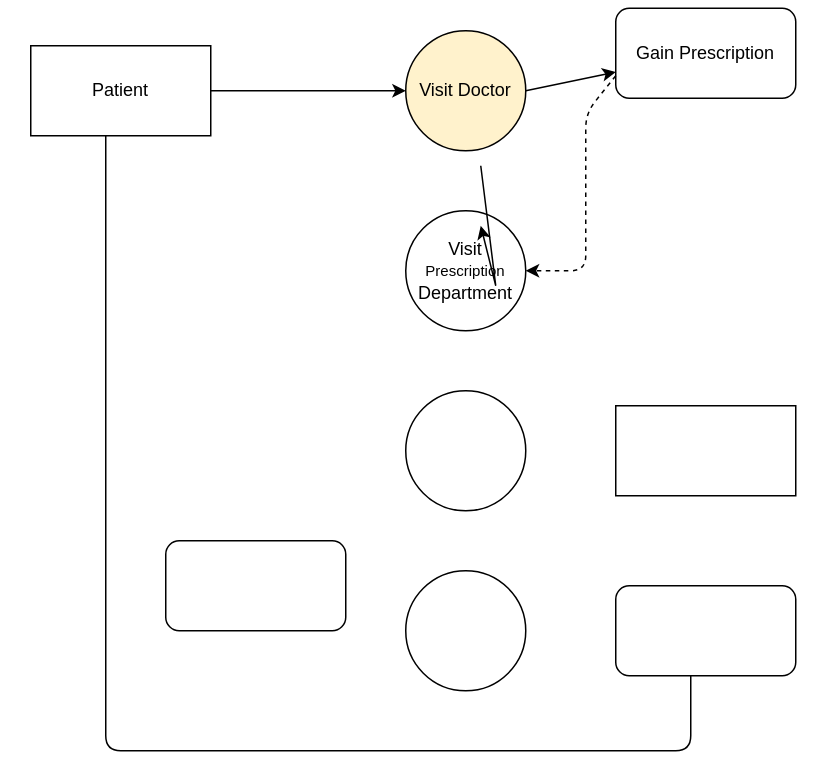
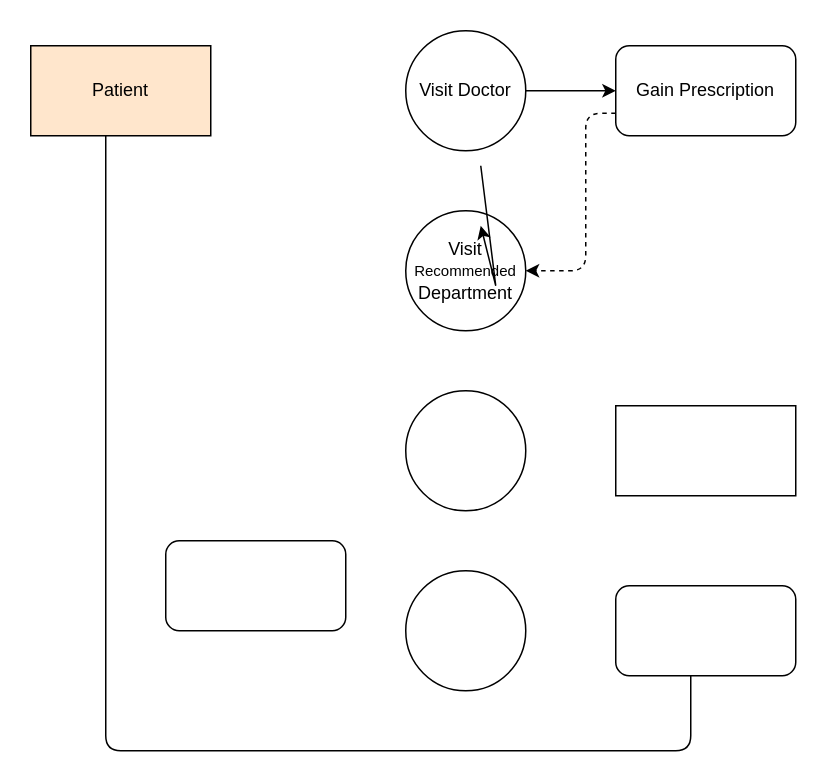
node "Gain Prescription": moved (706, 53) -> (706, 91)
node "Patient": fillcolor #ffffff -> #ffe6cc
edge "Patient" -> "Visit Doctor": removed
node "Visit Doctor": fillcolor #fff2cc -> #ffffff
node "Visit Prescription Department": label "Visit Prescription Department" -> "Visit Recommended Department"
